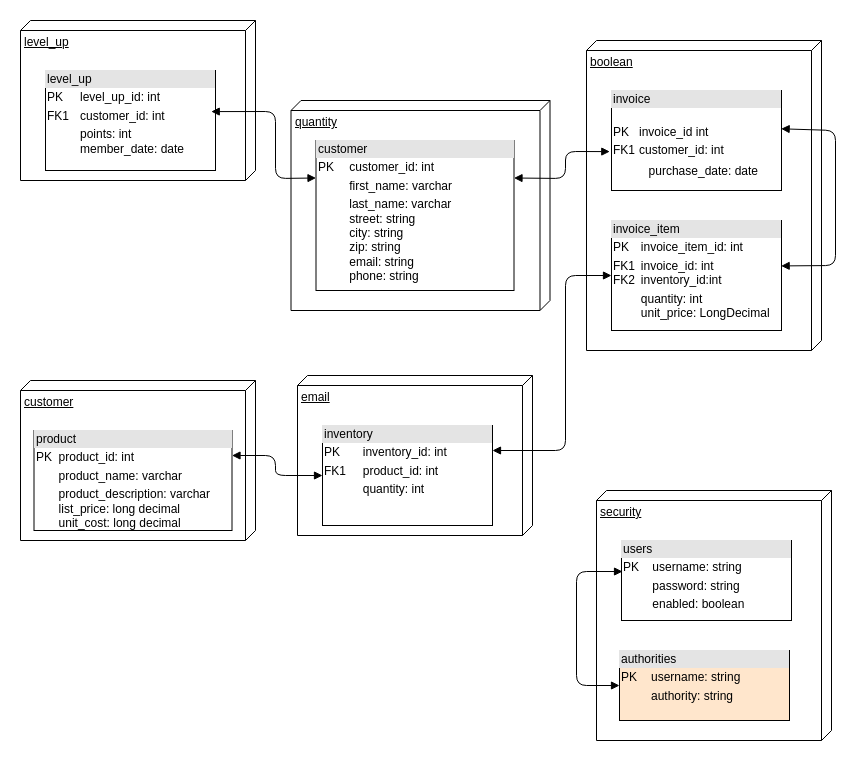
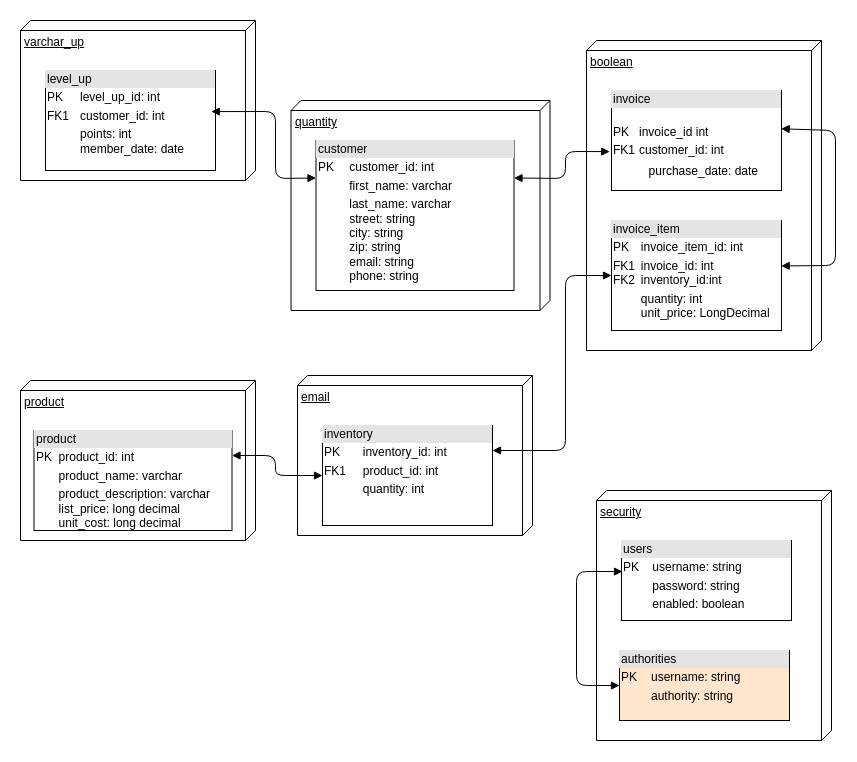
node "level_up": label "level_up" -> "varchar_up"
node "customer": label "customer" -> "product"
